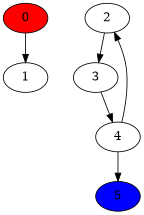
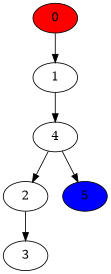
edge "3" -> "4": now "1" -> "4"
